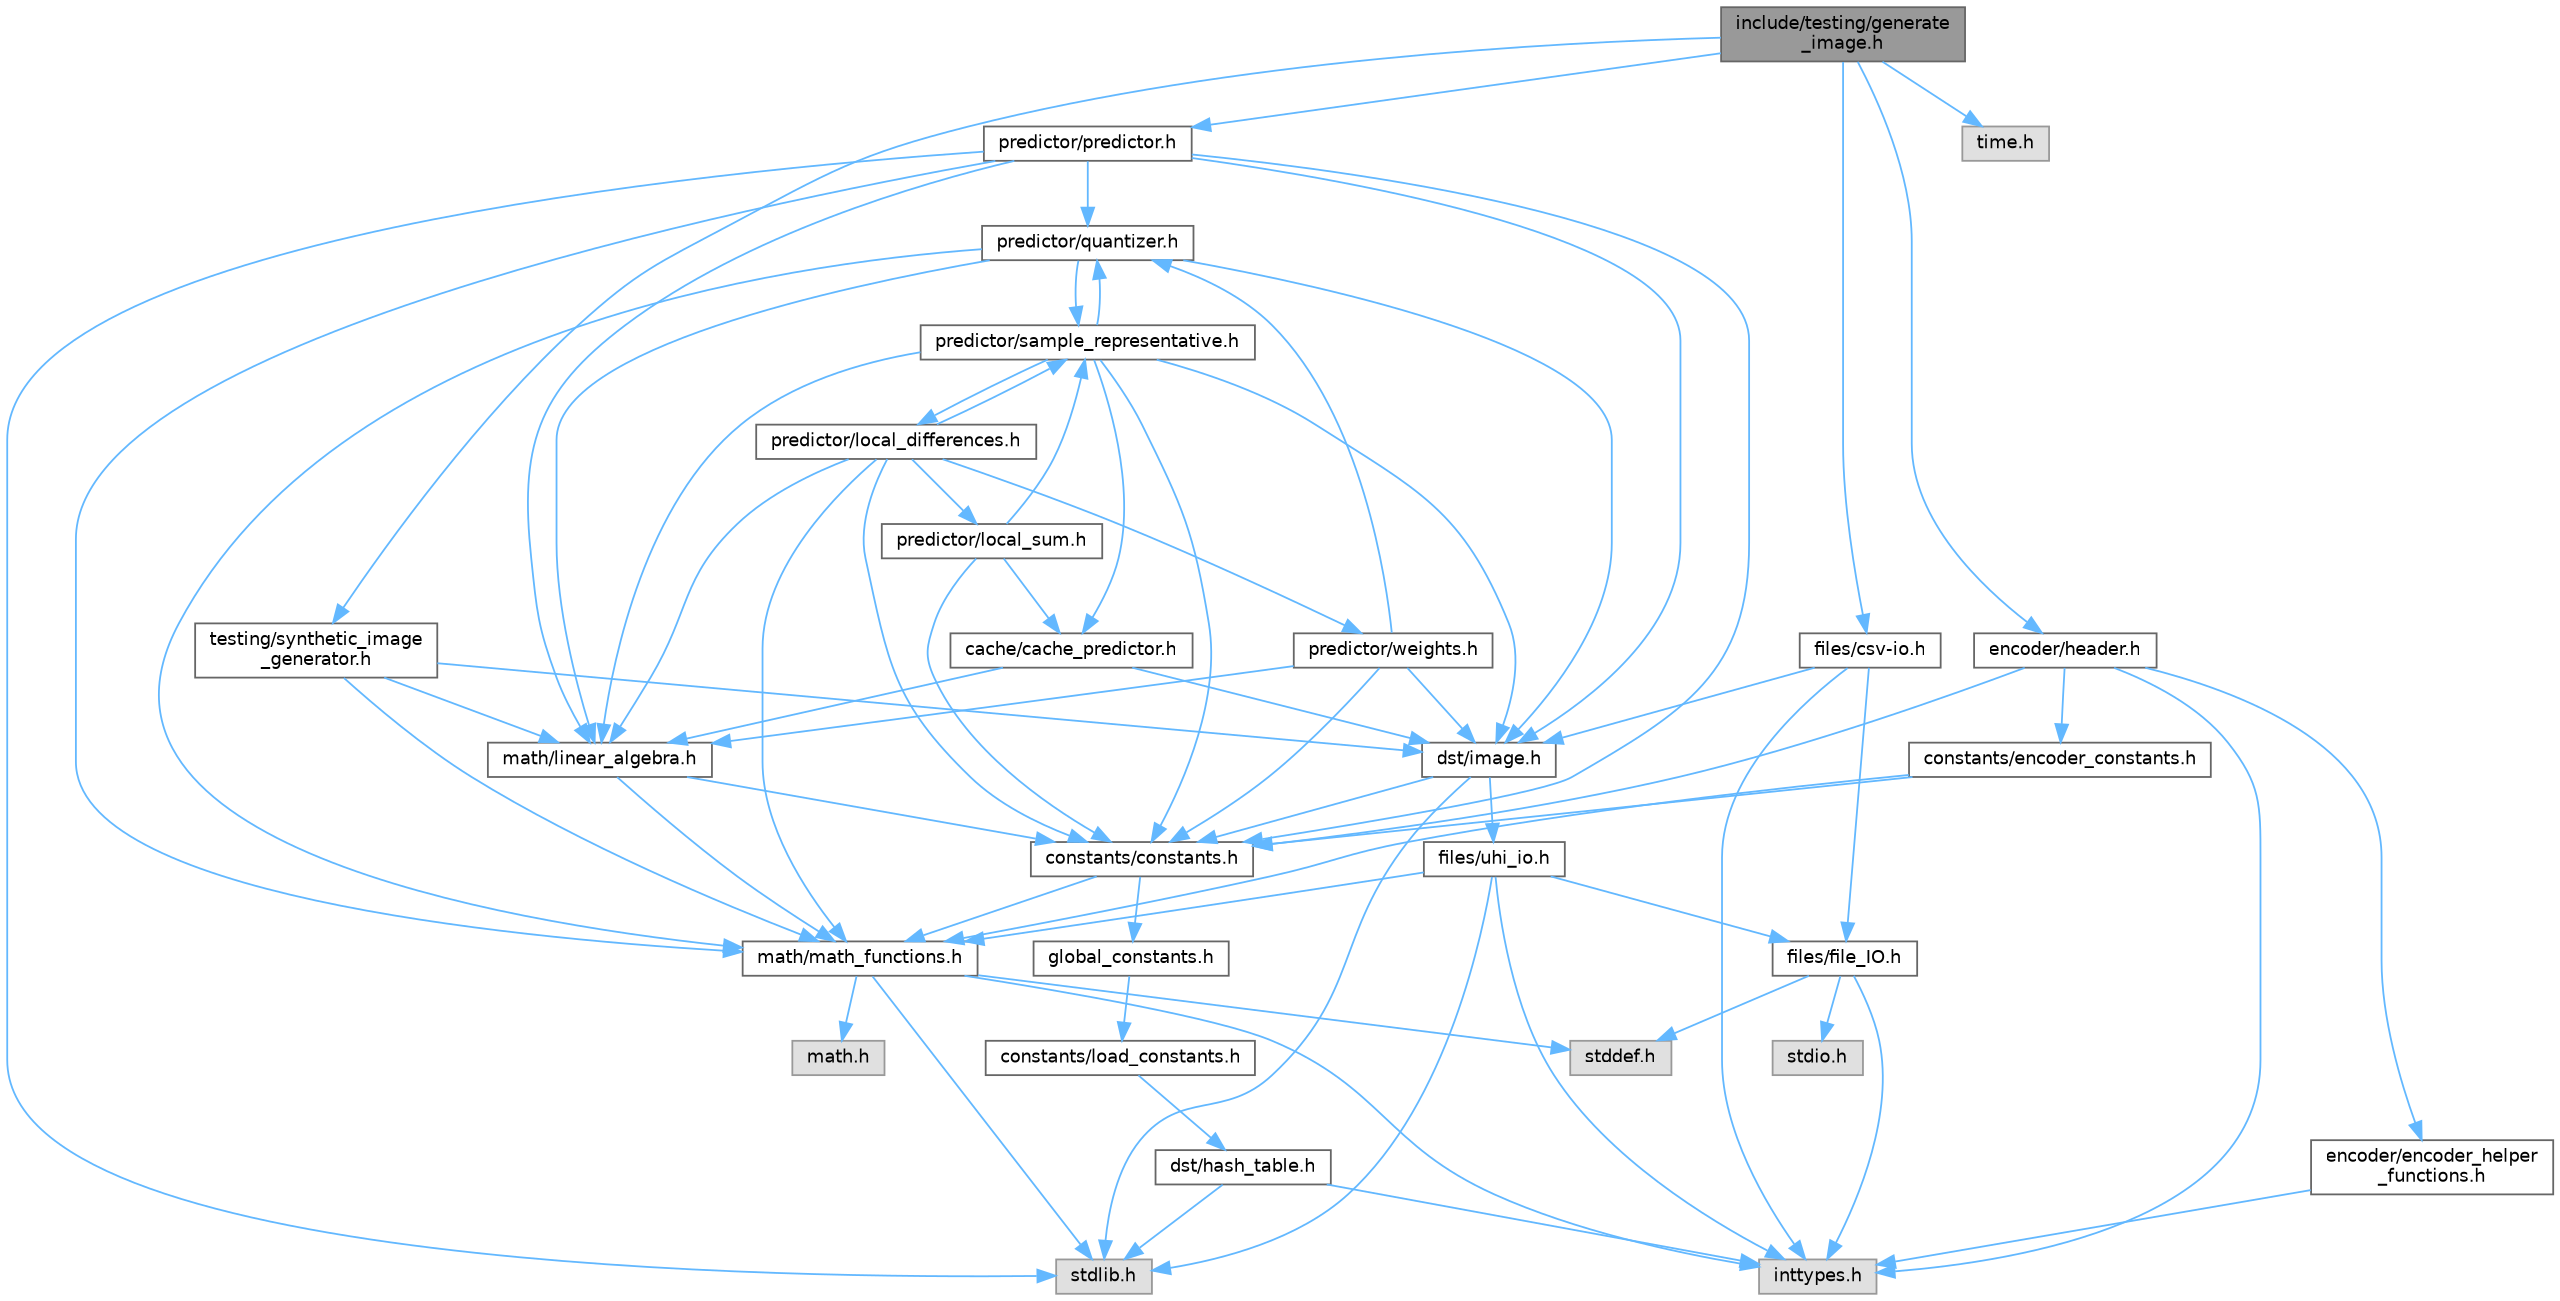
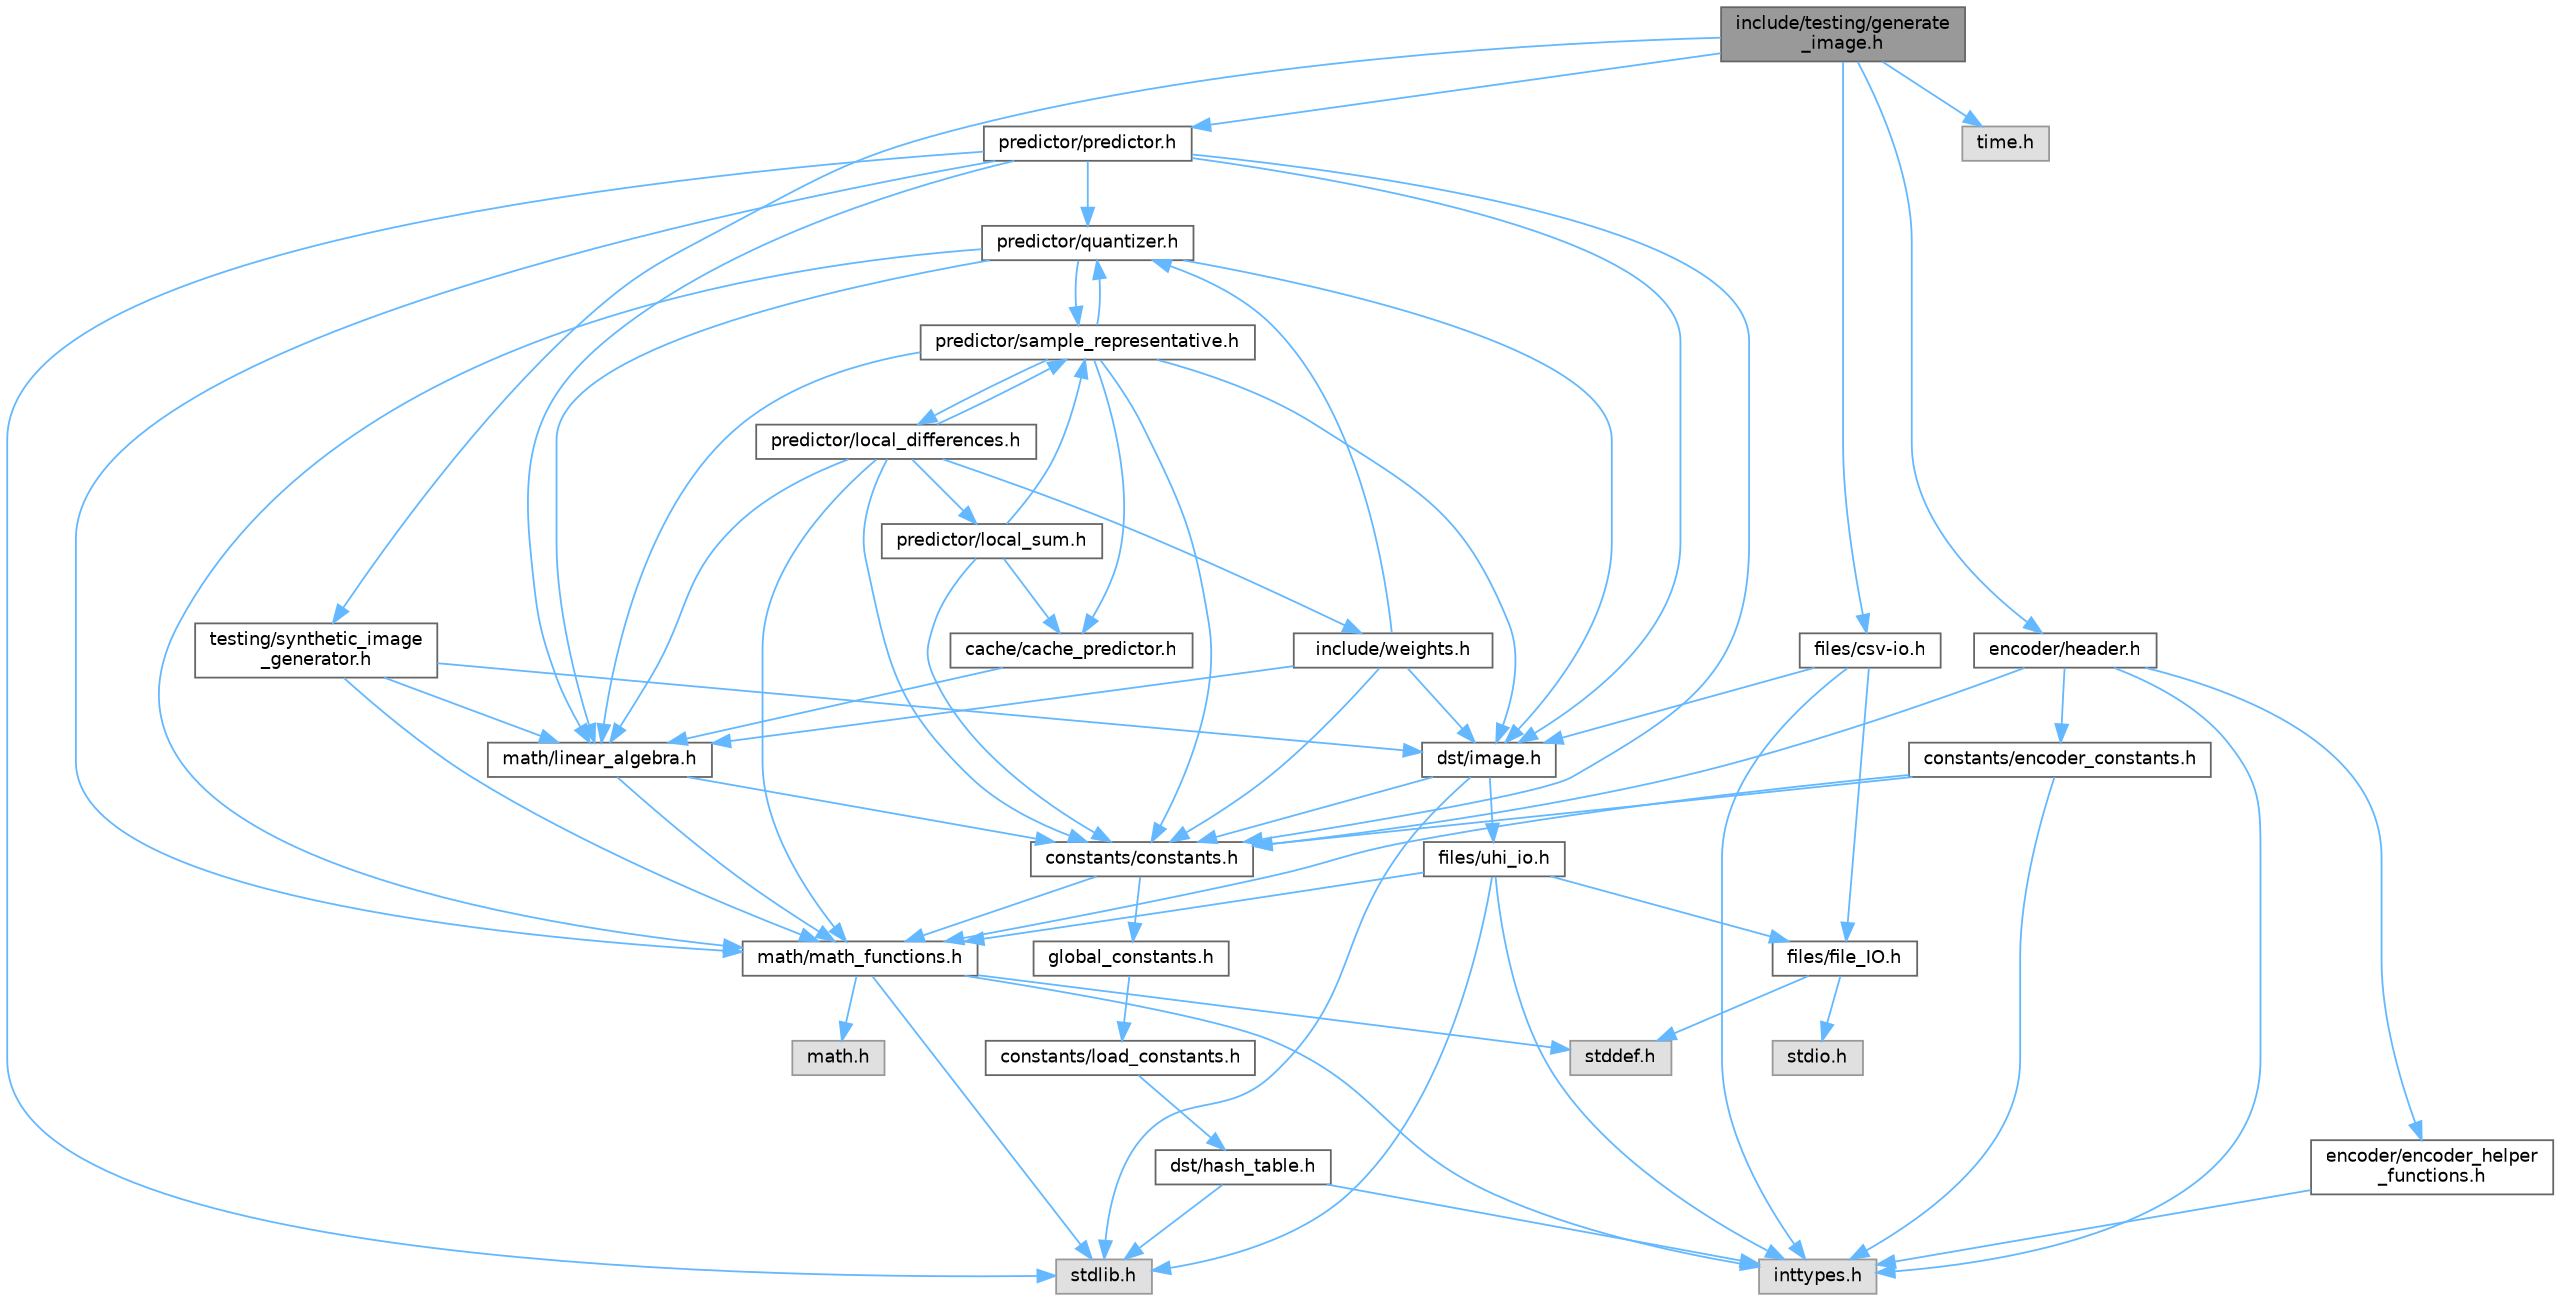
node "predictor/weights.h": label "predictor/weights.h" -> "include/weights.h"
edge "cache/cache_predictor.h" -> "dst/image.h": removed
edge "files/file_IO.h" -> "inttypes.h": now "constants/encoder_constants.h" -> "inttypes.h"
